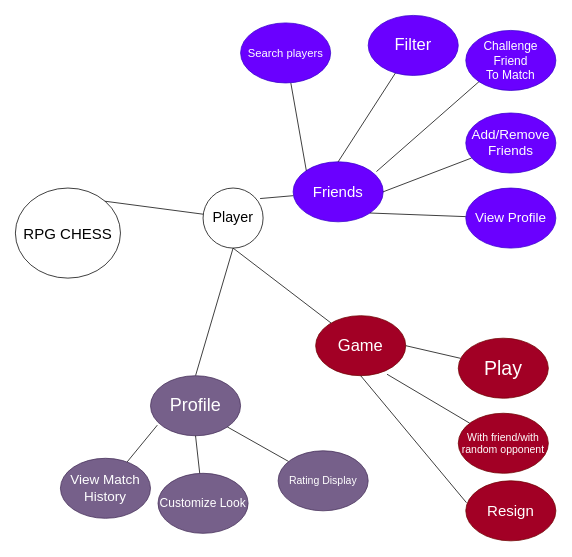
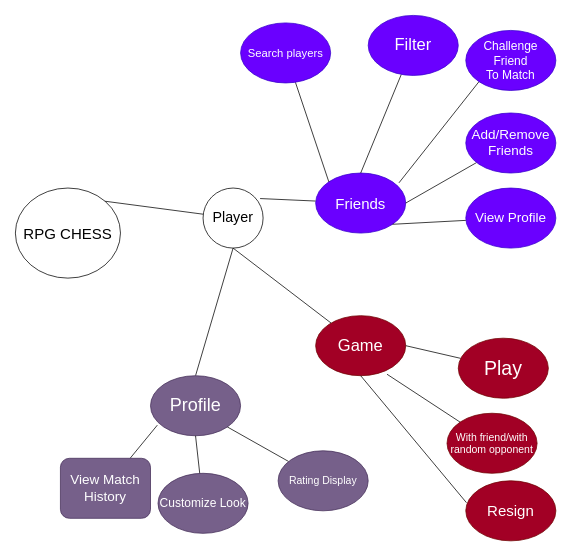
node "Friends": moved (338, 192) -> (360, 203)
node "With friend/with random opponent": moved (503, 443) -> (492, 443)
node "View Match History": shape ellipse -> rounded rectangle
